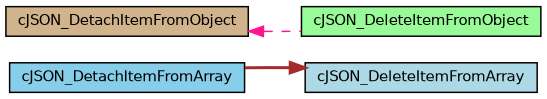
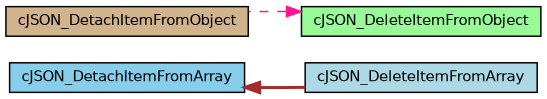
edge "cJSON_DeleteItemFromObject" -> "cJSON_DetachItemFromObject": reversed
edge "cJSON_DetachItemFromArray" -> "cJSON_DeleteItemFromArray": reversed
